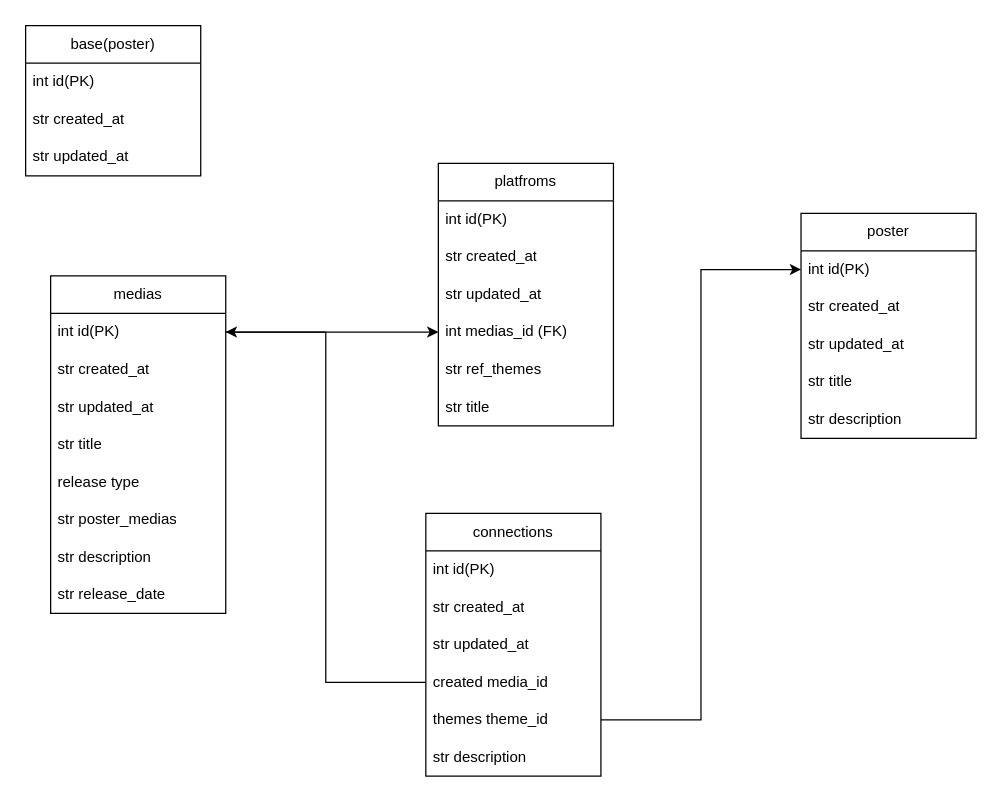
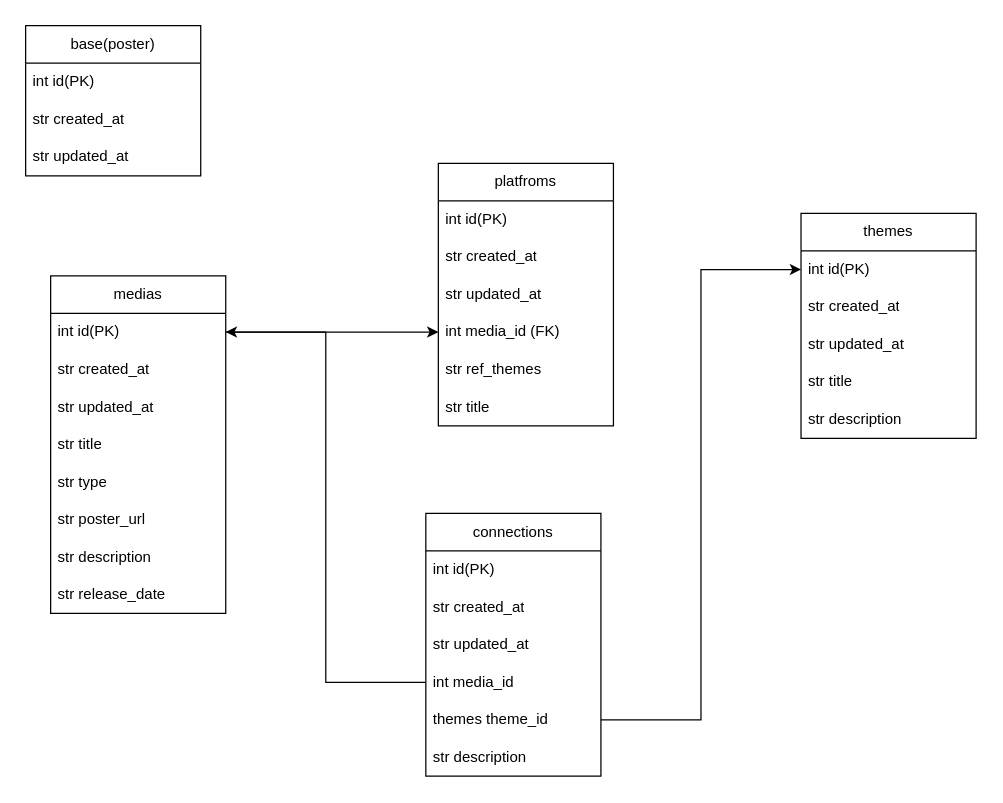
node "poster": label "poster" -> "themes"
node "int medias_id (FK)": label "int medias_id (FK)" -> "int media_id (FK)"
node "release type": label "release type" -> "str type"
node "str poster_medias": label "str poster_medias" -> "str poster_url"
node "created media_id": label "created media_id" -> "int media_id"
